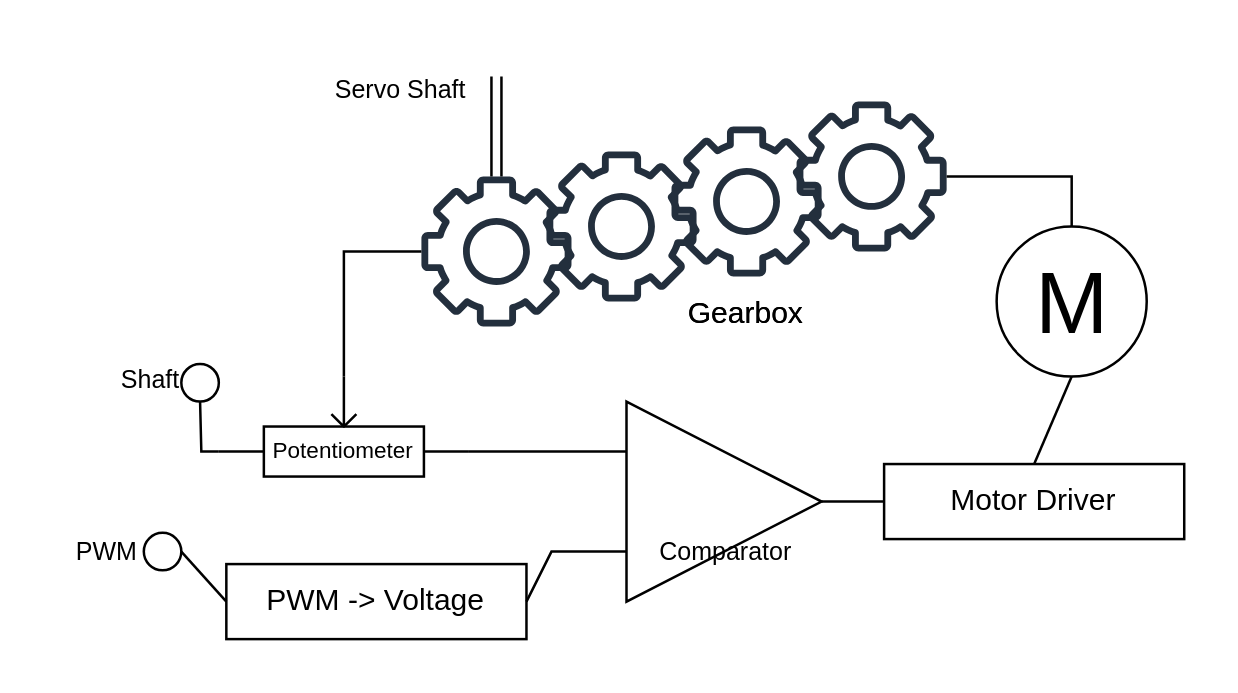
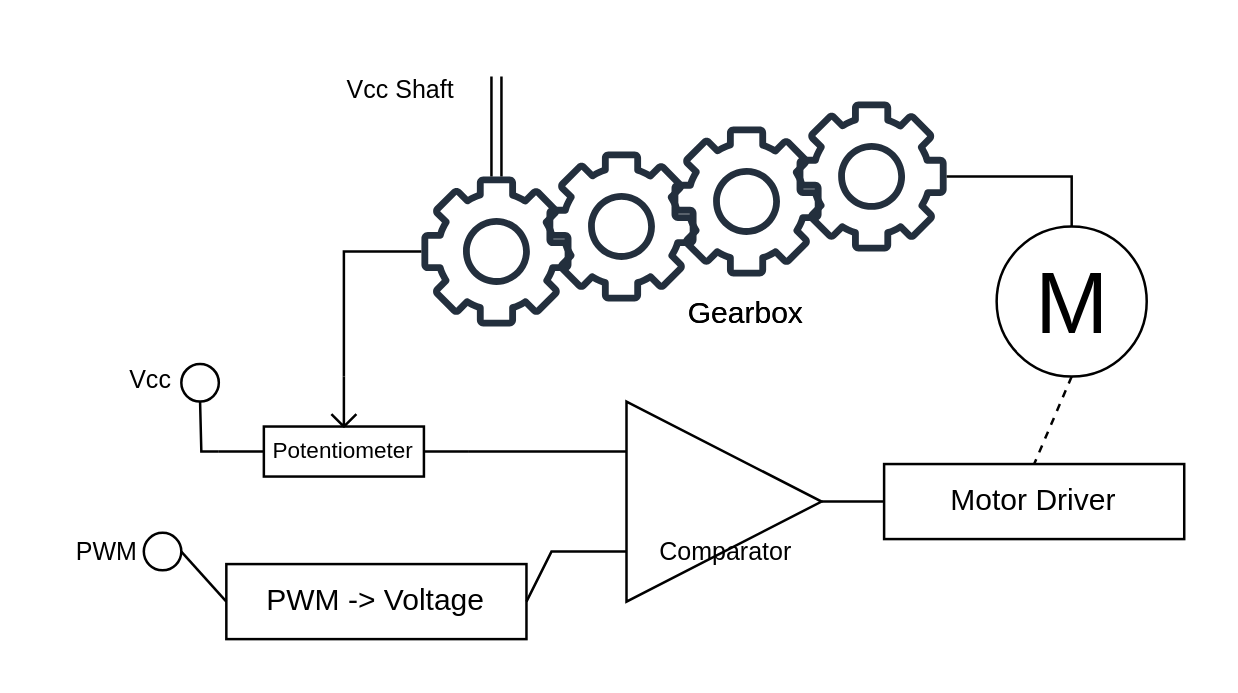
node "Servo Shaft": label "Servo Shaft" -> "Vcc Shaft"
node "Shaft": label "Shaft" -> "Vcc"
edge "M" -- "Motor Driver": style solid -> dashed
